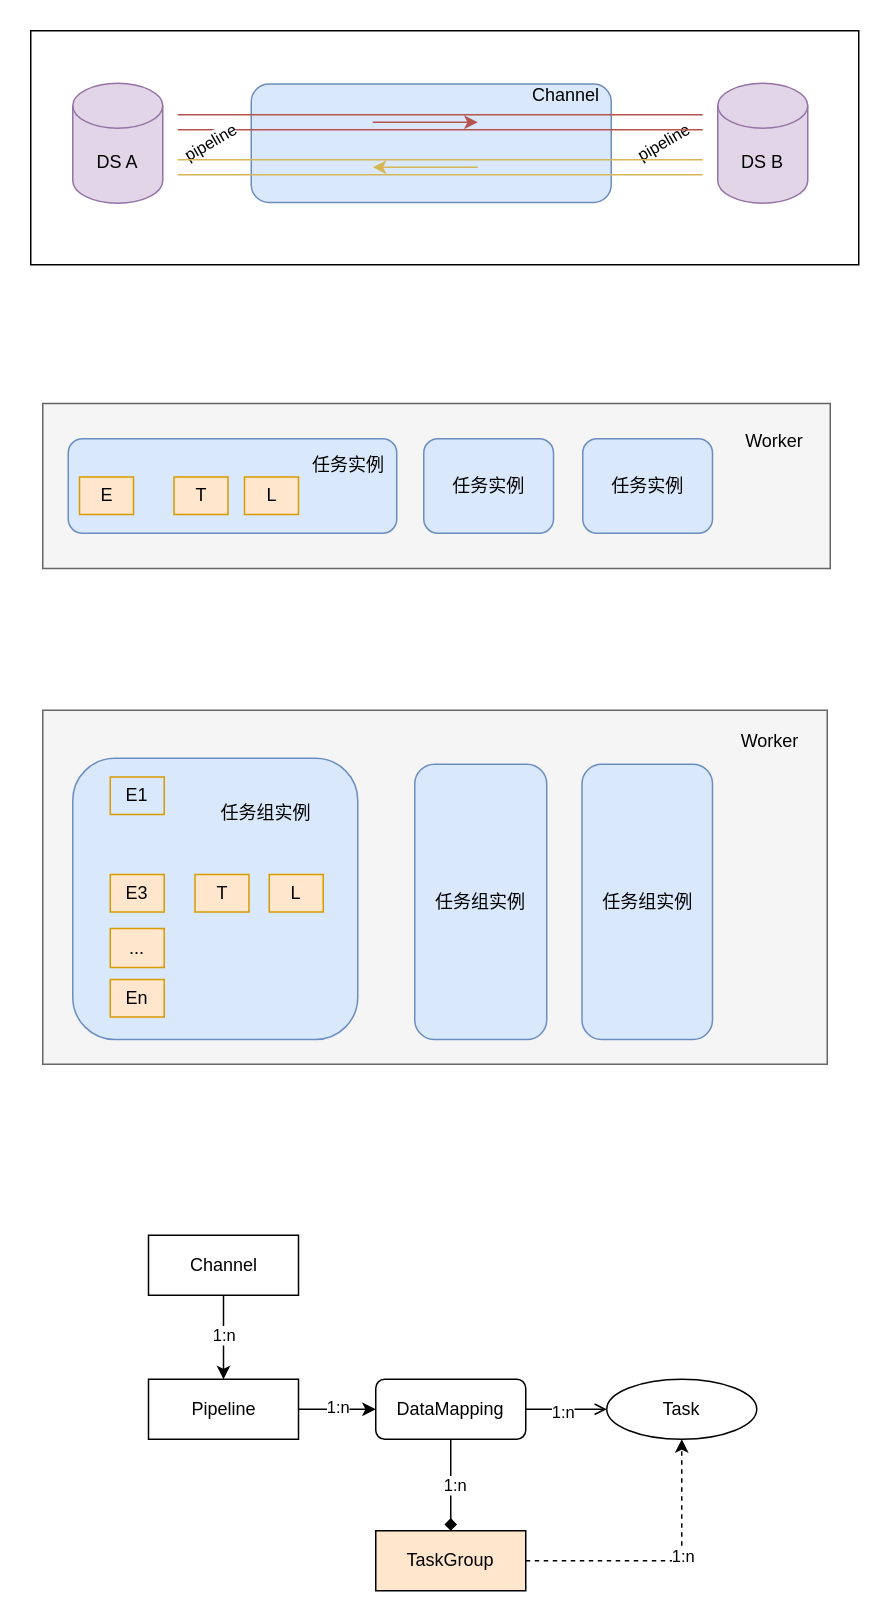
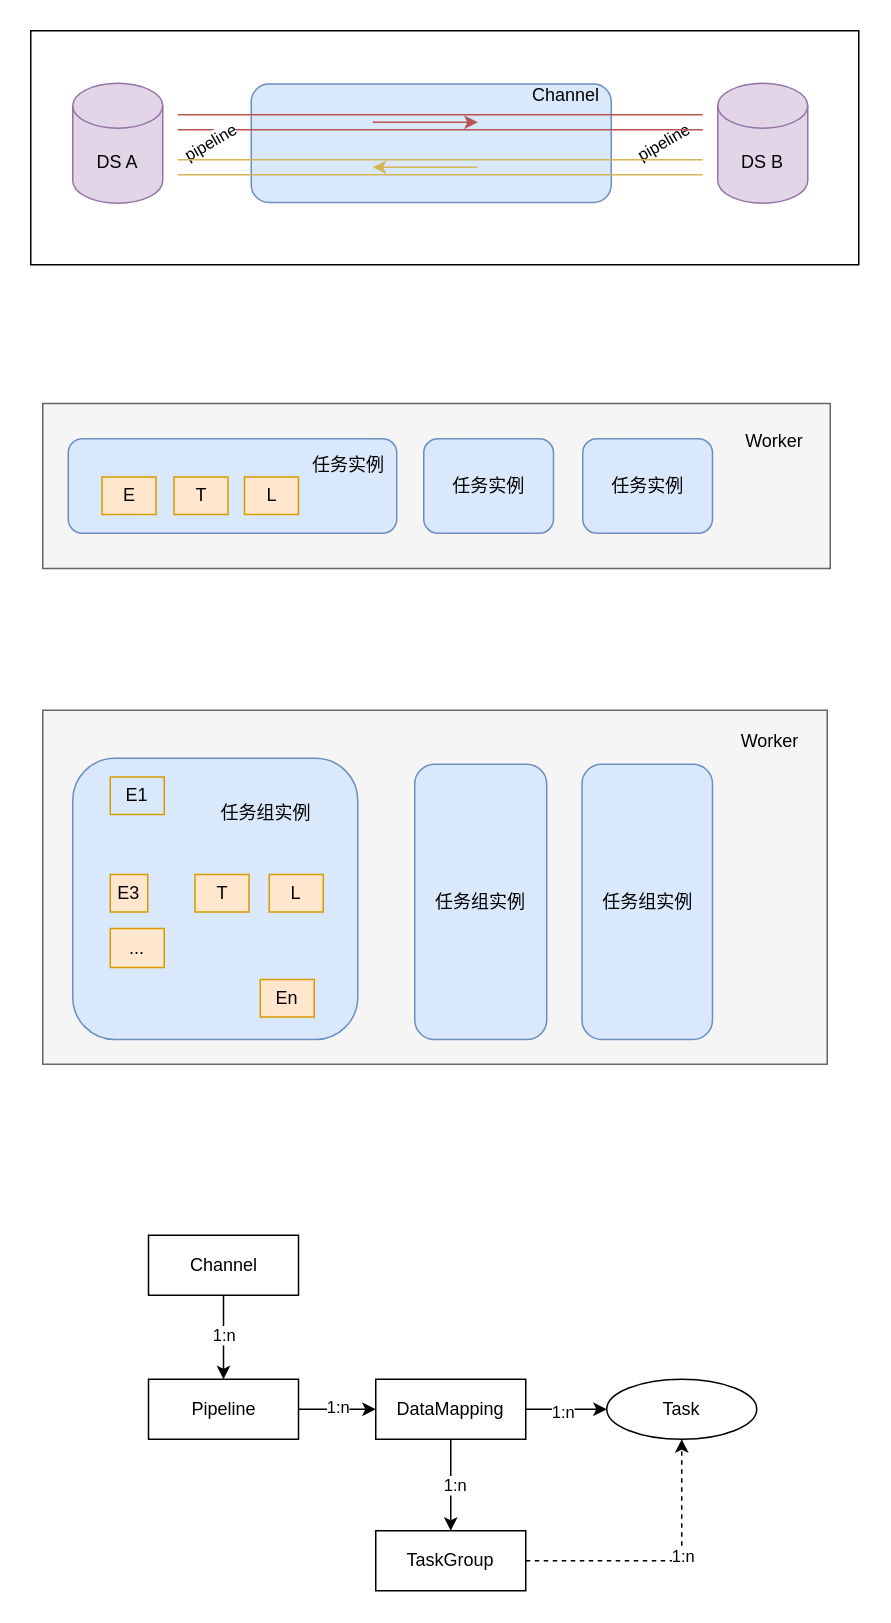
node "E": moved (107, 496) -> (129, 496)
node "E3": size 54x38 -> 38x38
node "En": moved (137, 998) -> (287, 998)
node "DataMapping": shape rounded rectangle -> rectangle
edge "DataMapping" -> "Task": arrowhead open -> classic
edge "DataMapping" -> "TaskGroup": arrowhead diamond -> classic
node "TaskGroup": fillcolor #ffe6cc -> #ffffff
